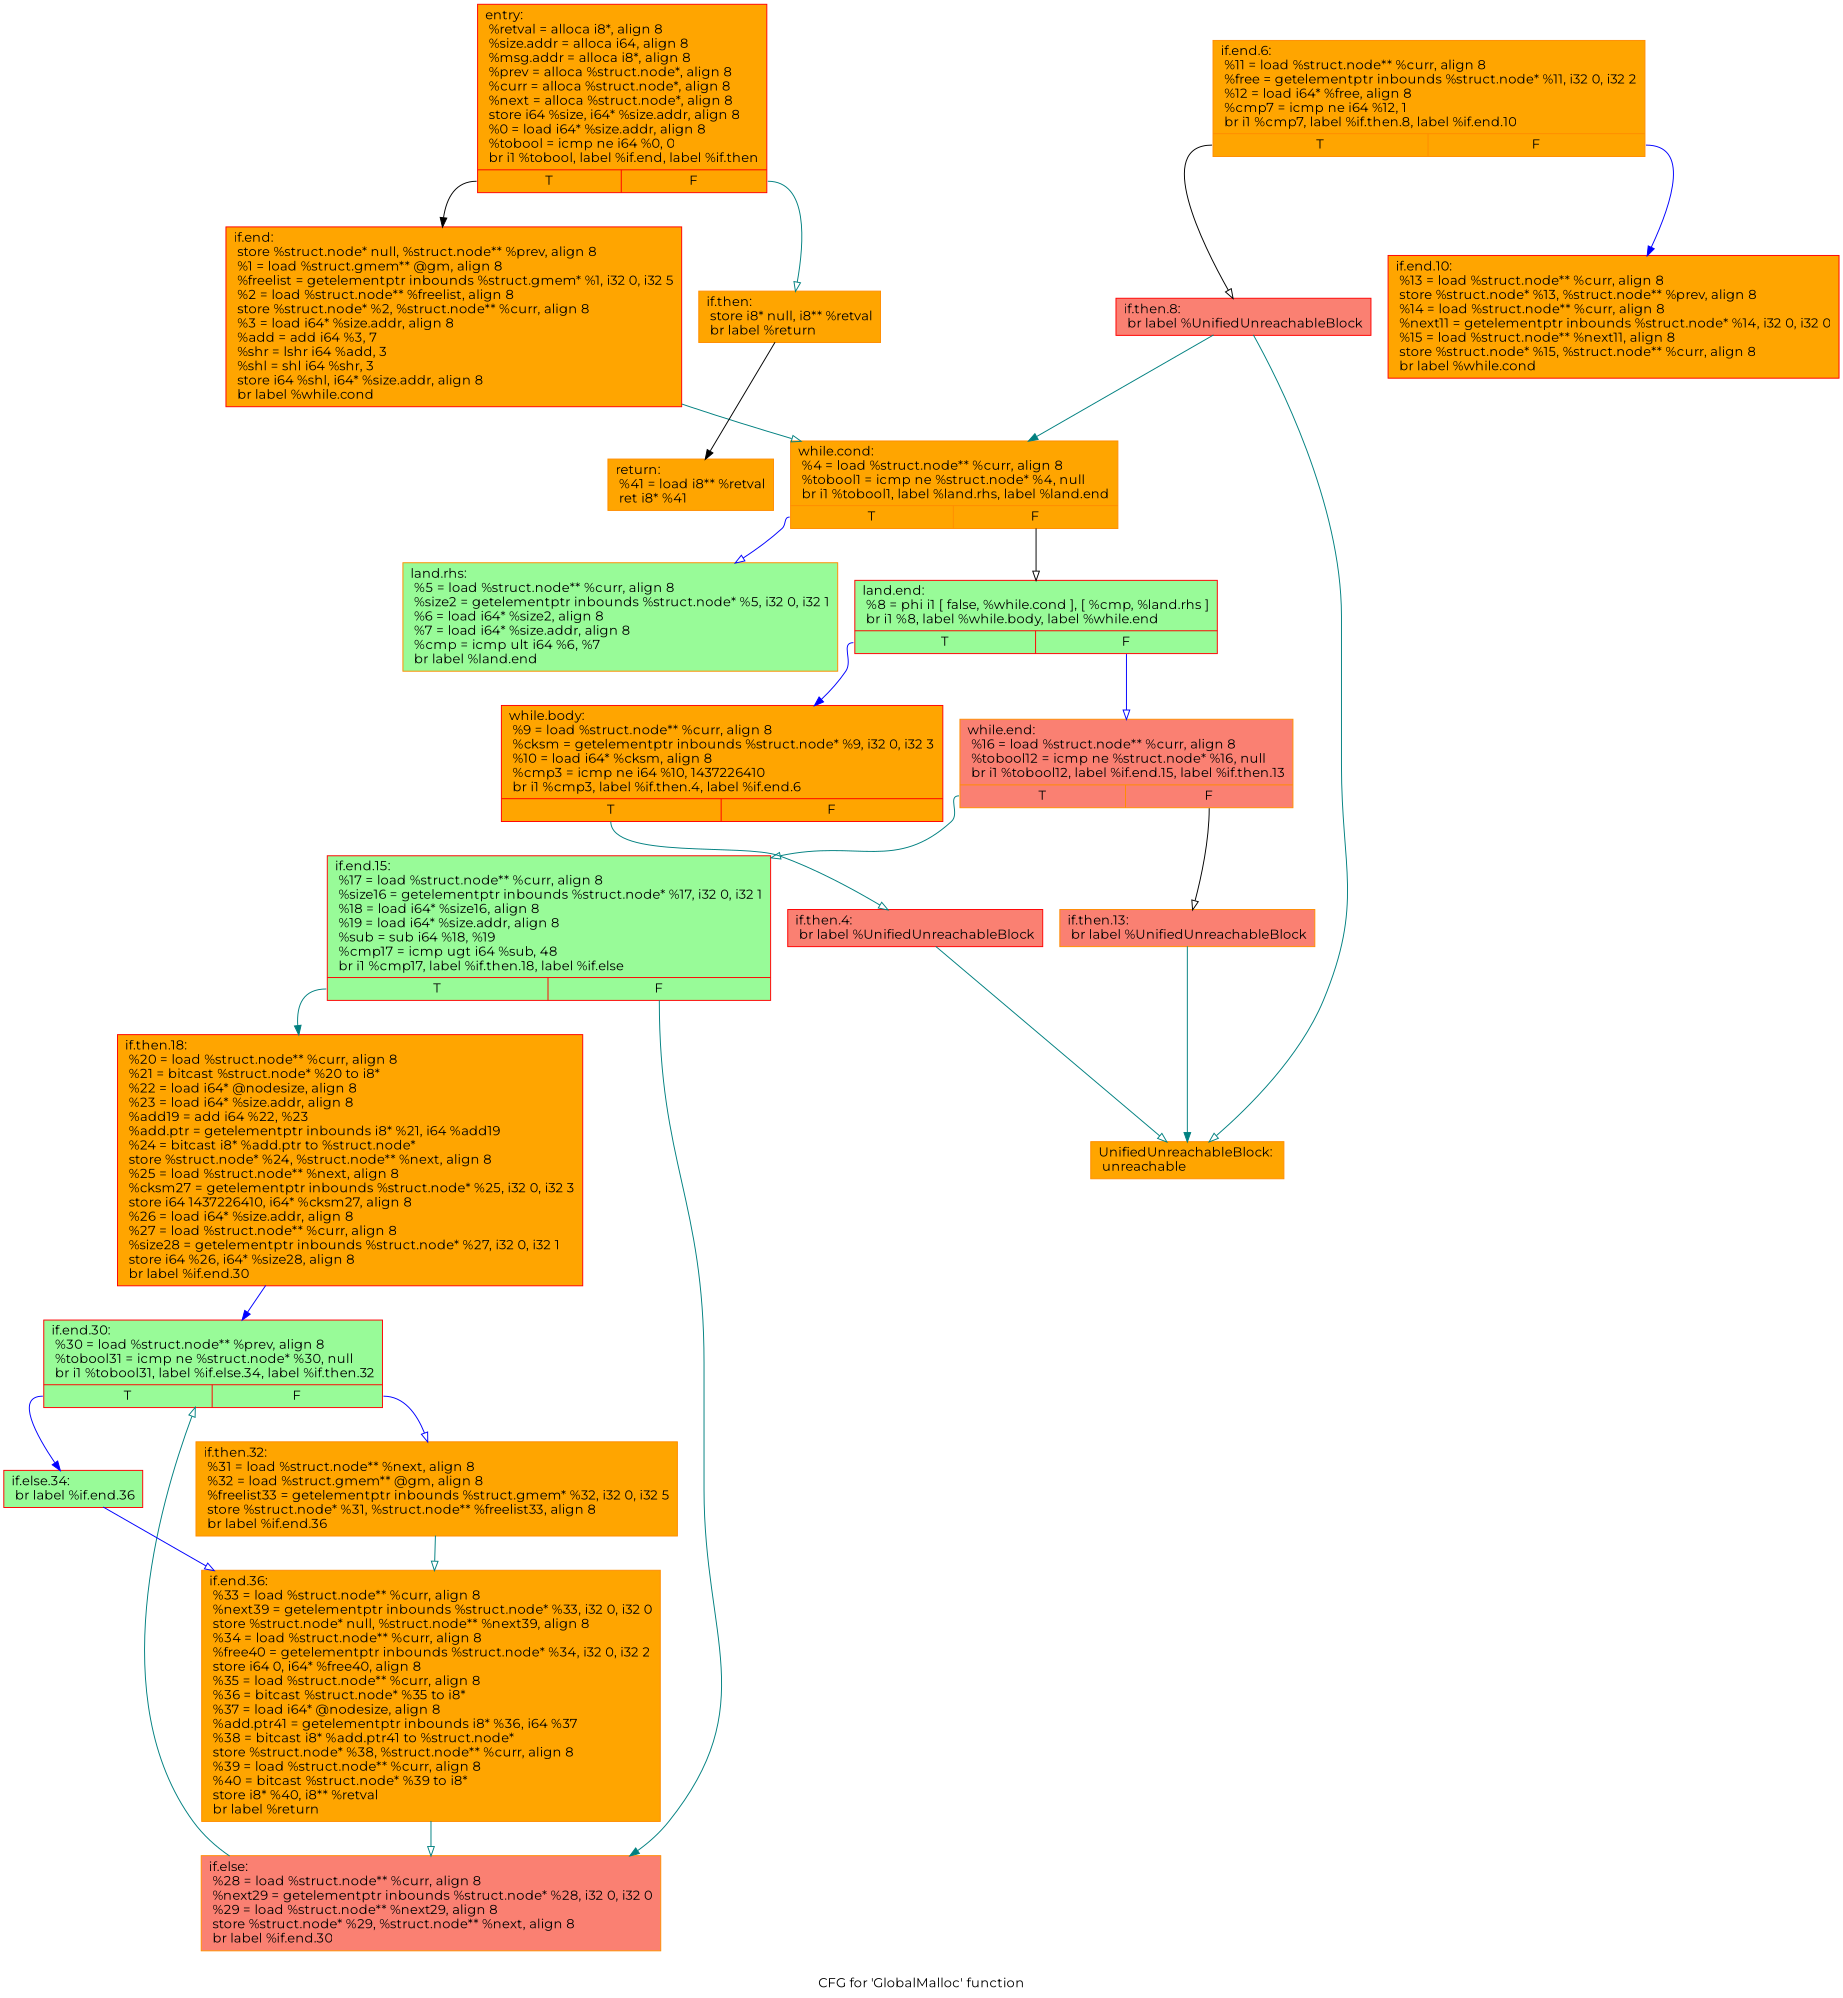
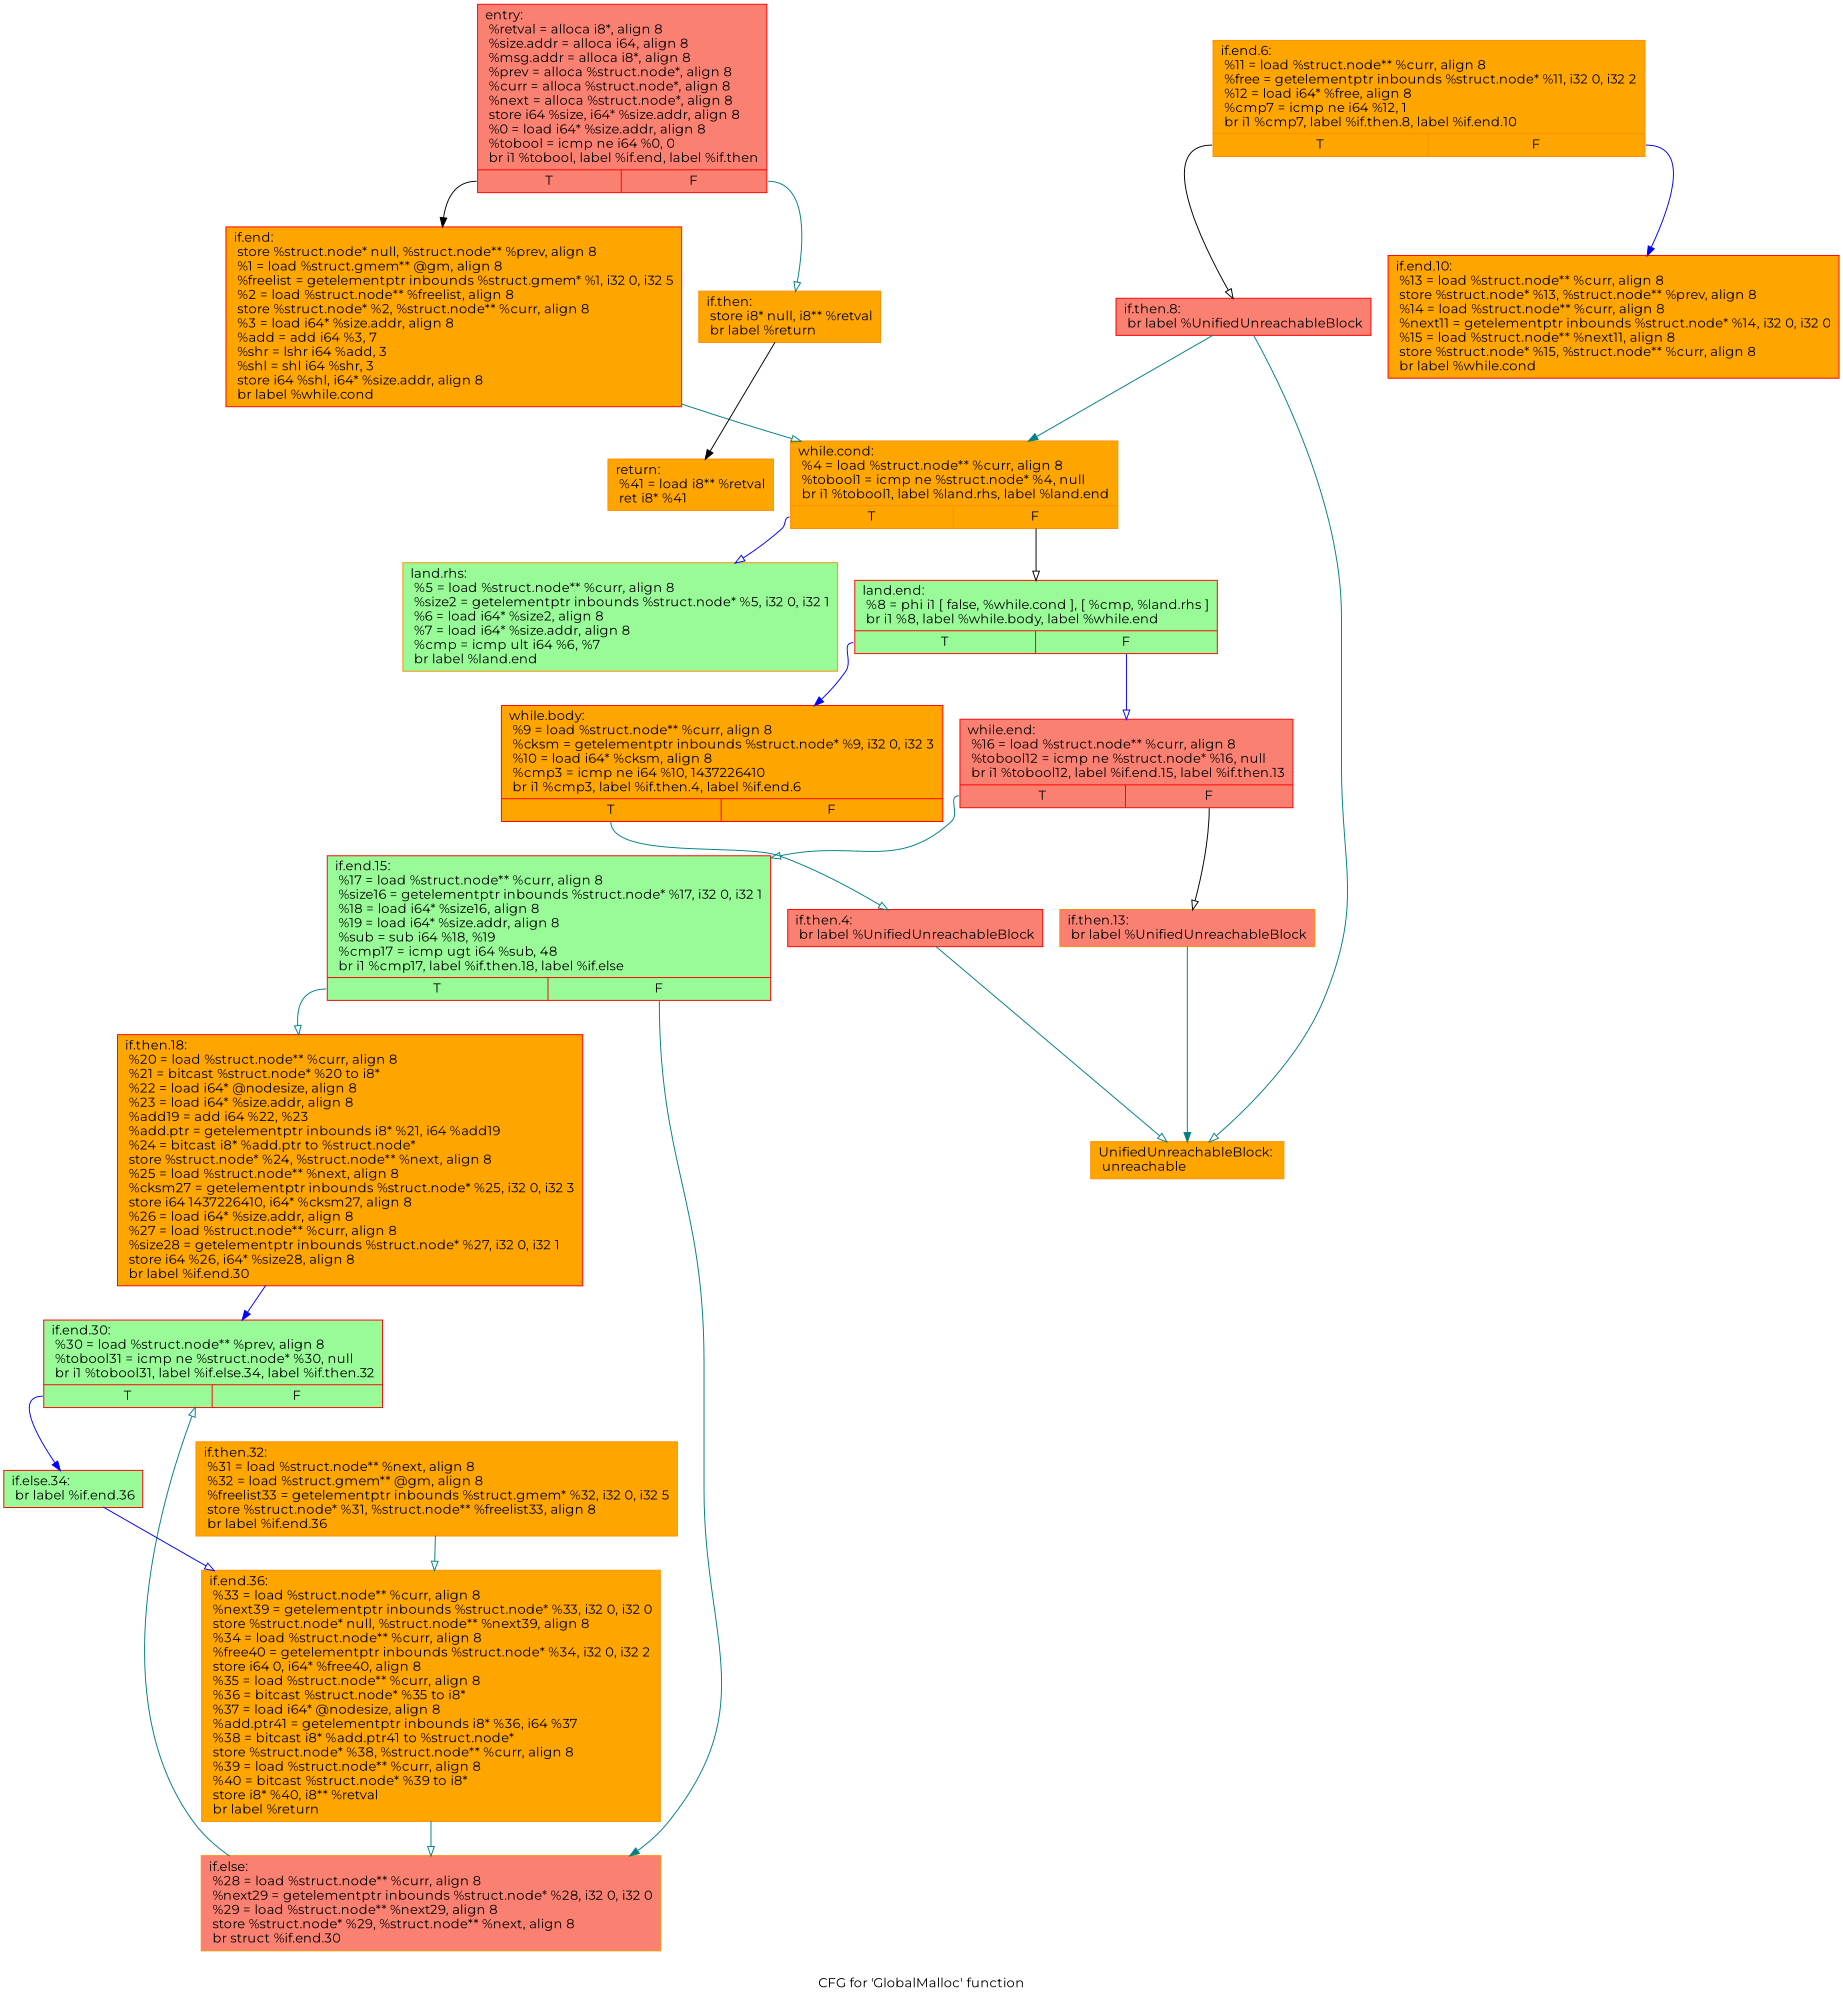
node "entry:": fillcolor orange -> salmon
node "while.end:": color darkorange -> red
edge "if.end.15:" -> "if.then.18:": arrowhead normal -> onormal
edge "if.end.30:" -> "if.then.32:": removed
node "if.else:": text "br label %if.end.30" -> "br struct %if.end.30"
